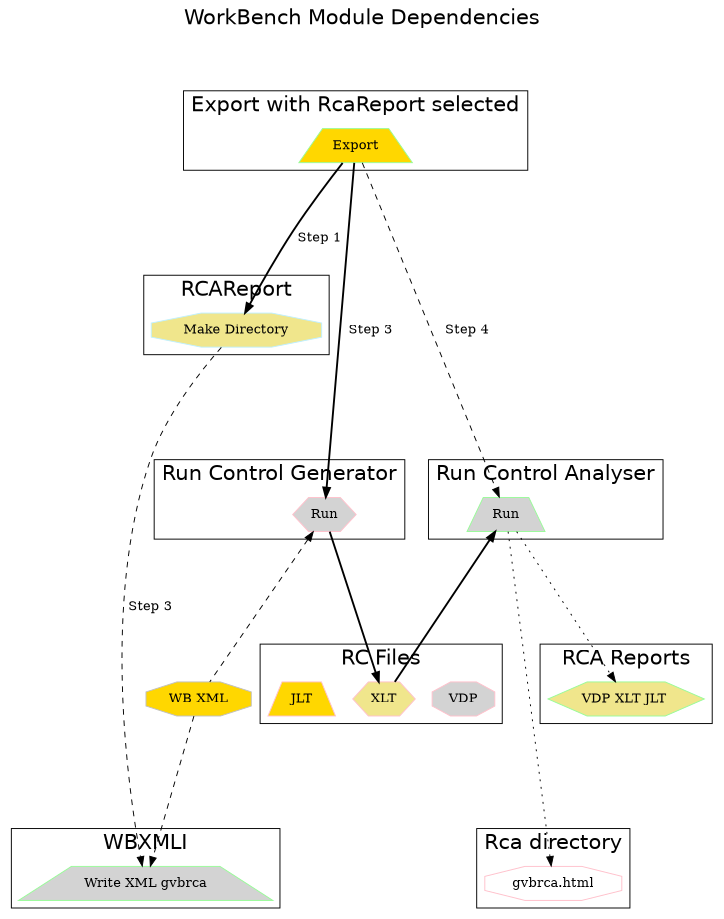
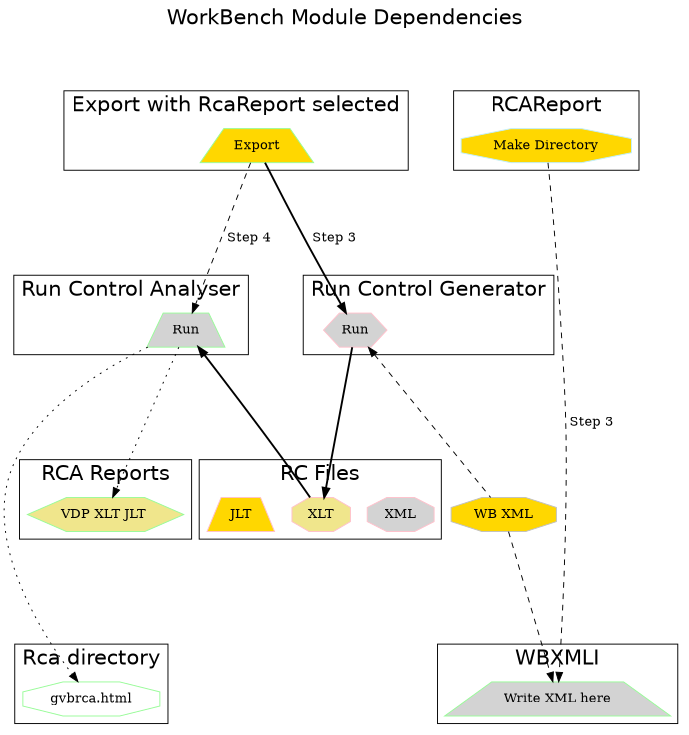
edge "Export" -> "Make Directory": removed, label "Step 1"
node "Make Directory": fillcolor khaki -> gold
node "XLT": shape hexagon -> octagon
node "VDP": label "VDP" -> "XML"
node "Write XML gvbrca": label "Write XML gvbrca" -> "Write XML here"
node "gvbrca.html": color pink -> PaleGreen
